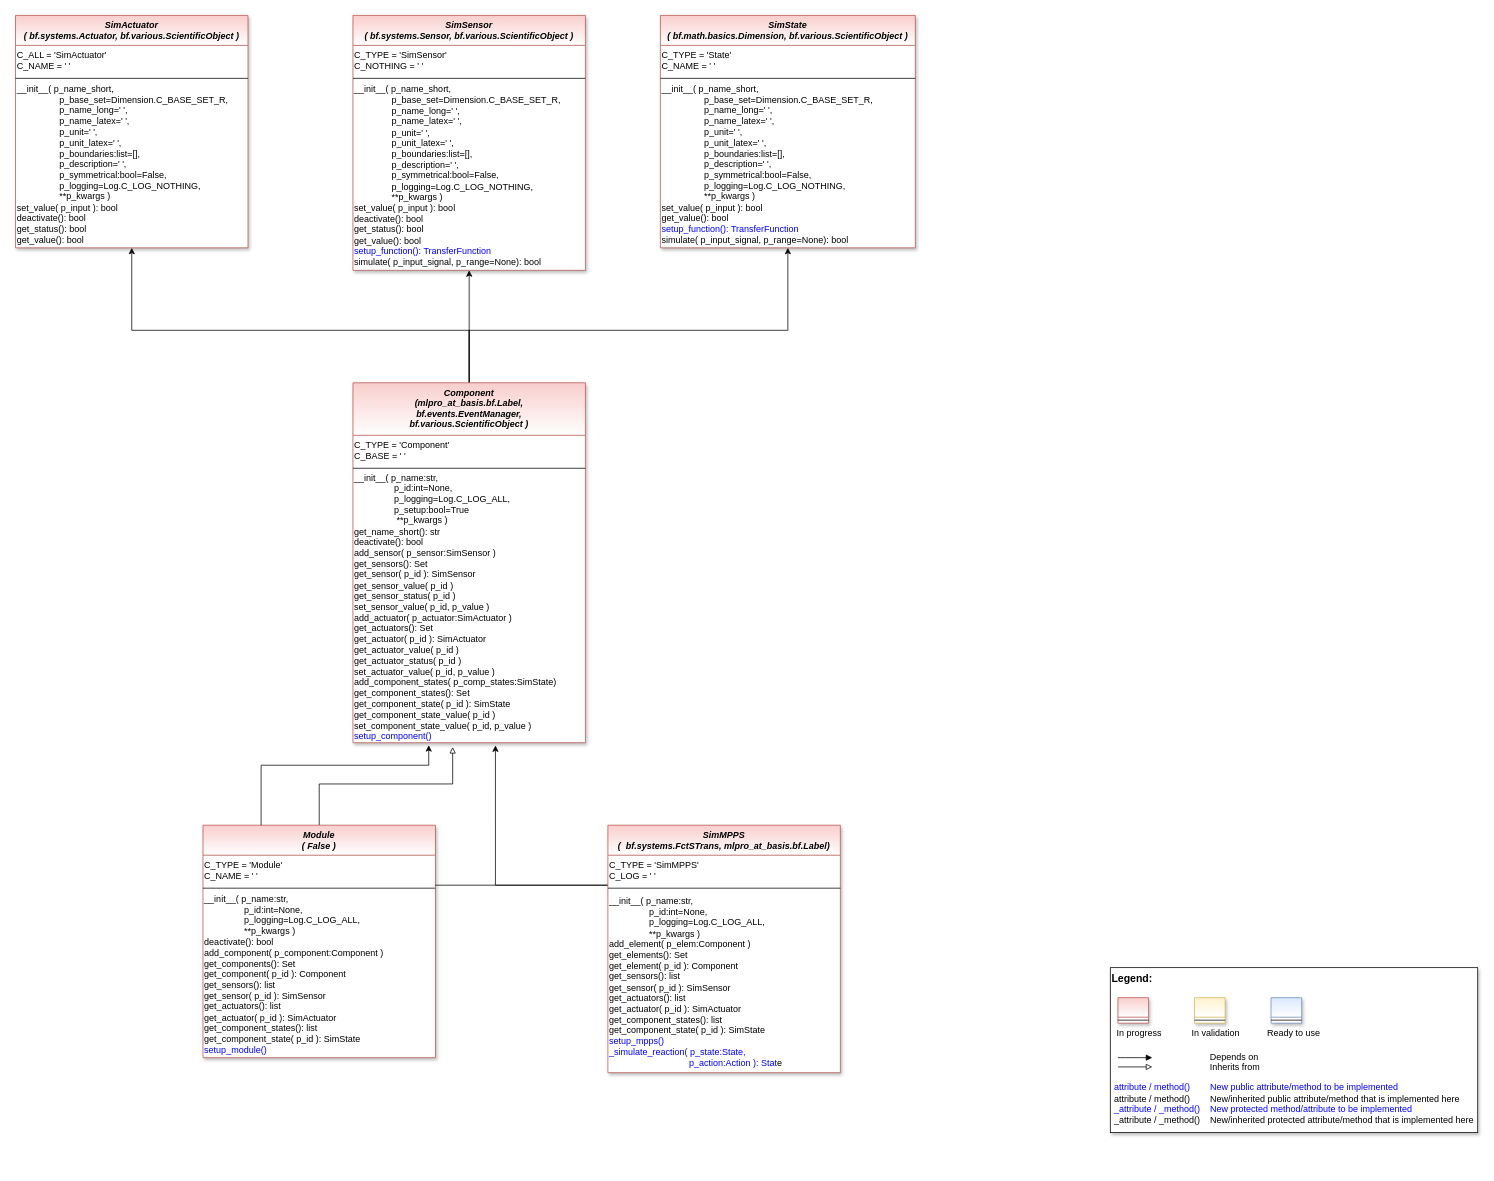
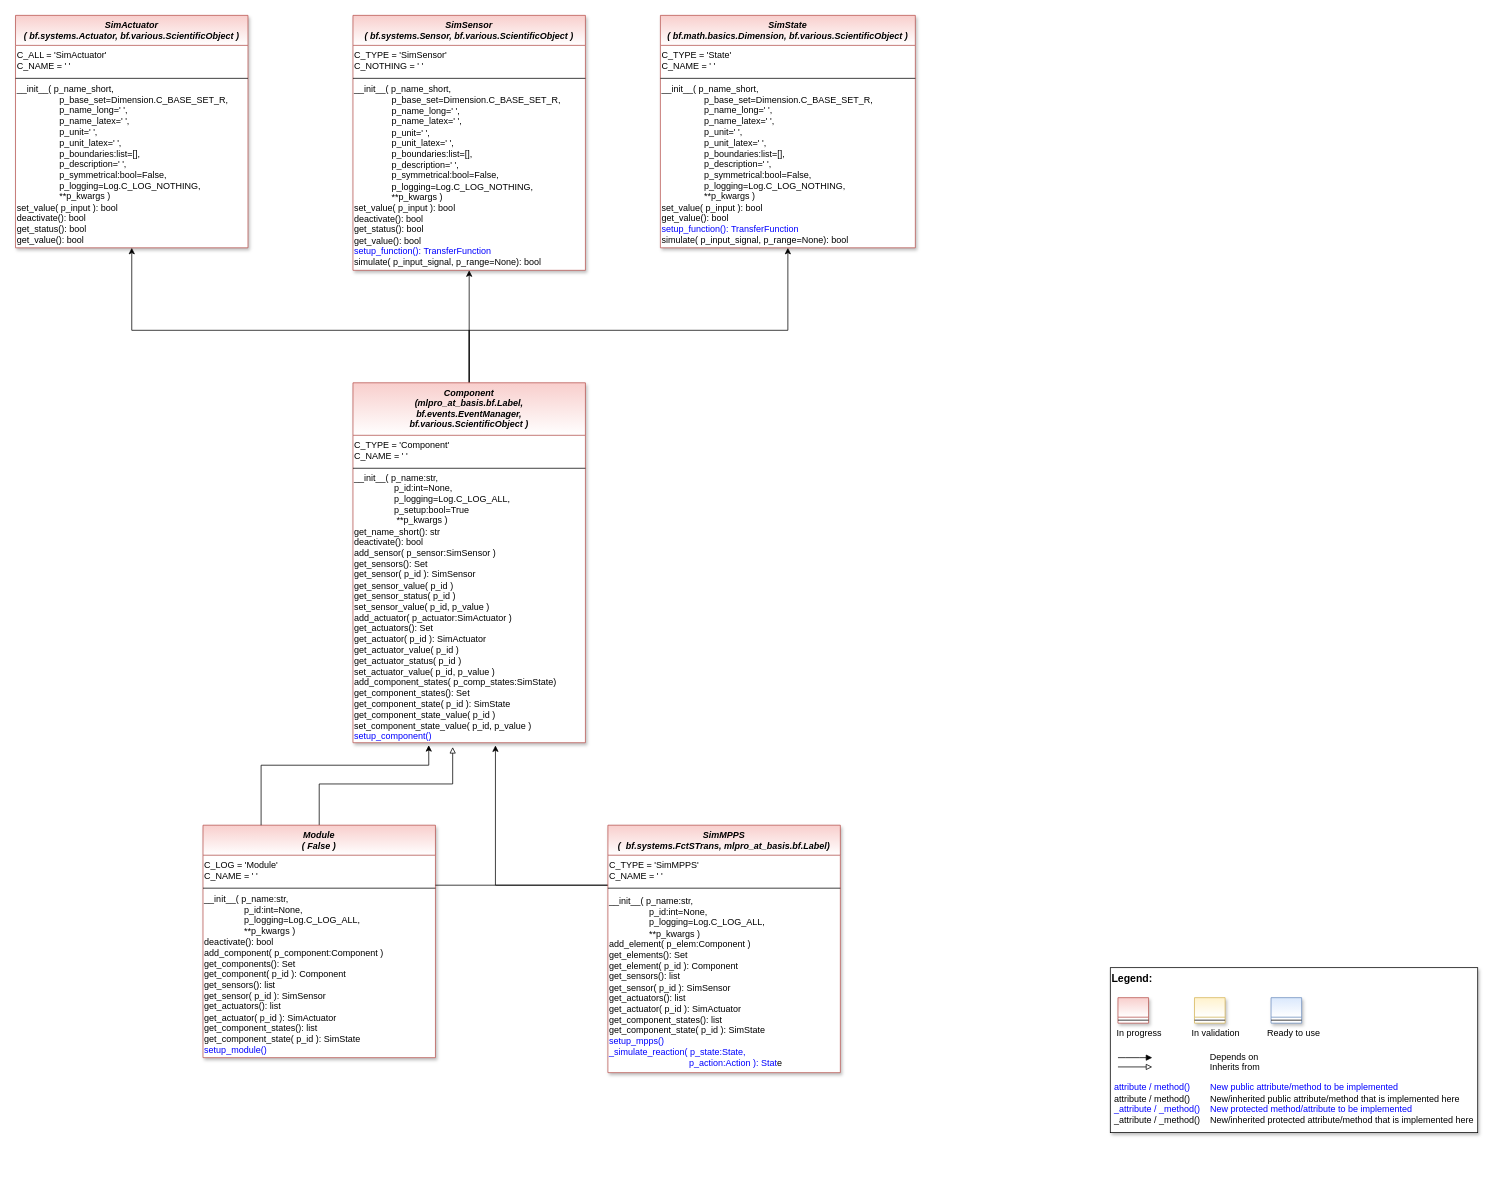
node "C_TYPE = 'Component' C_BASE = ' '": label "C_TYPE = 'Component' C_BASE = ' '" -> "C_TYPE = 'Component' C_NAME = ' '"
node "C_TYPE = 'Module' C_NAME = ' '": label "C_TYPE = 'Module' C_NAME = ' '" -> "C_LOG = 'Module' C_NAME = ' '"
node "C_TYPE = 'SimMPPS' C_LOG = ' '": label "C_TYPE = 'SimMPPS' C_LOG = ' '" -> "C_TYPE = 'SimMPPS' C_NAME = ' '"
